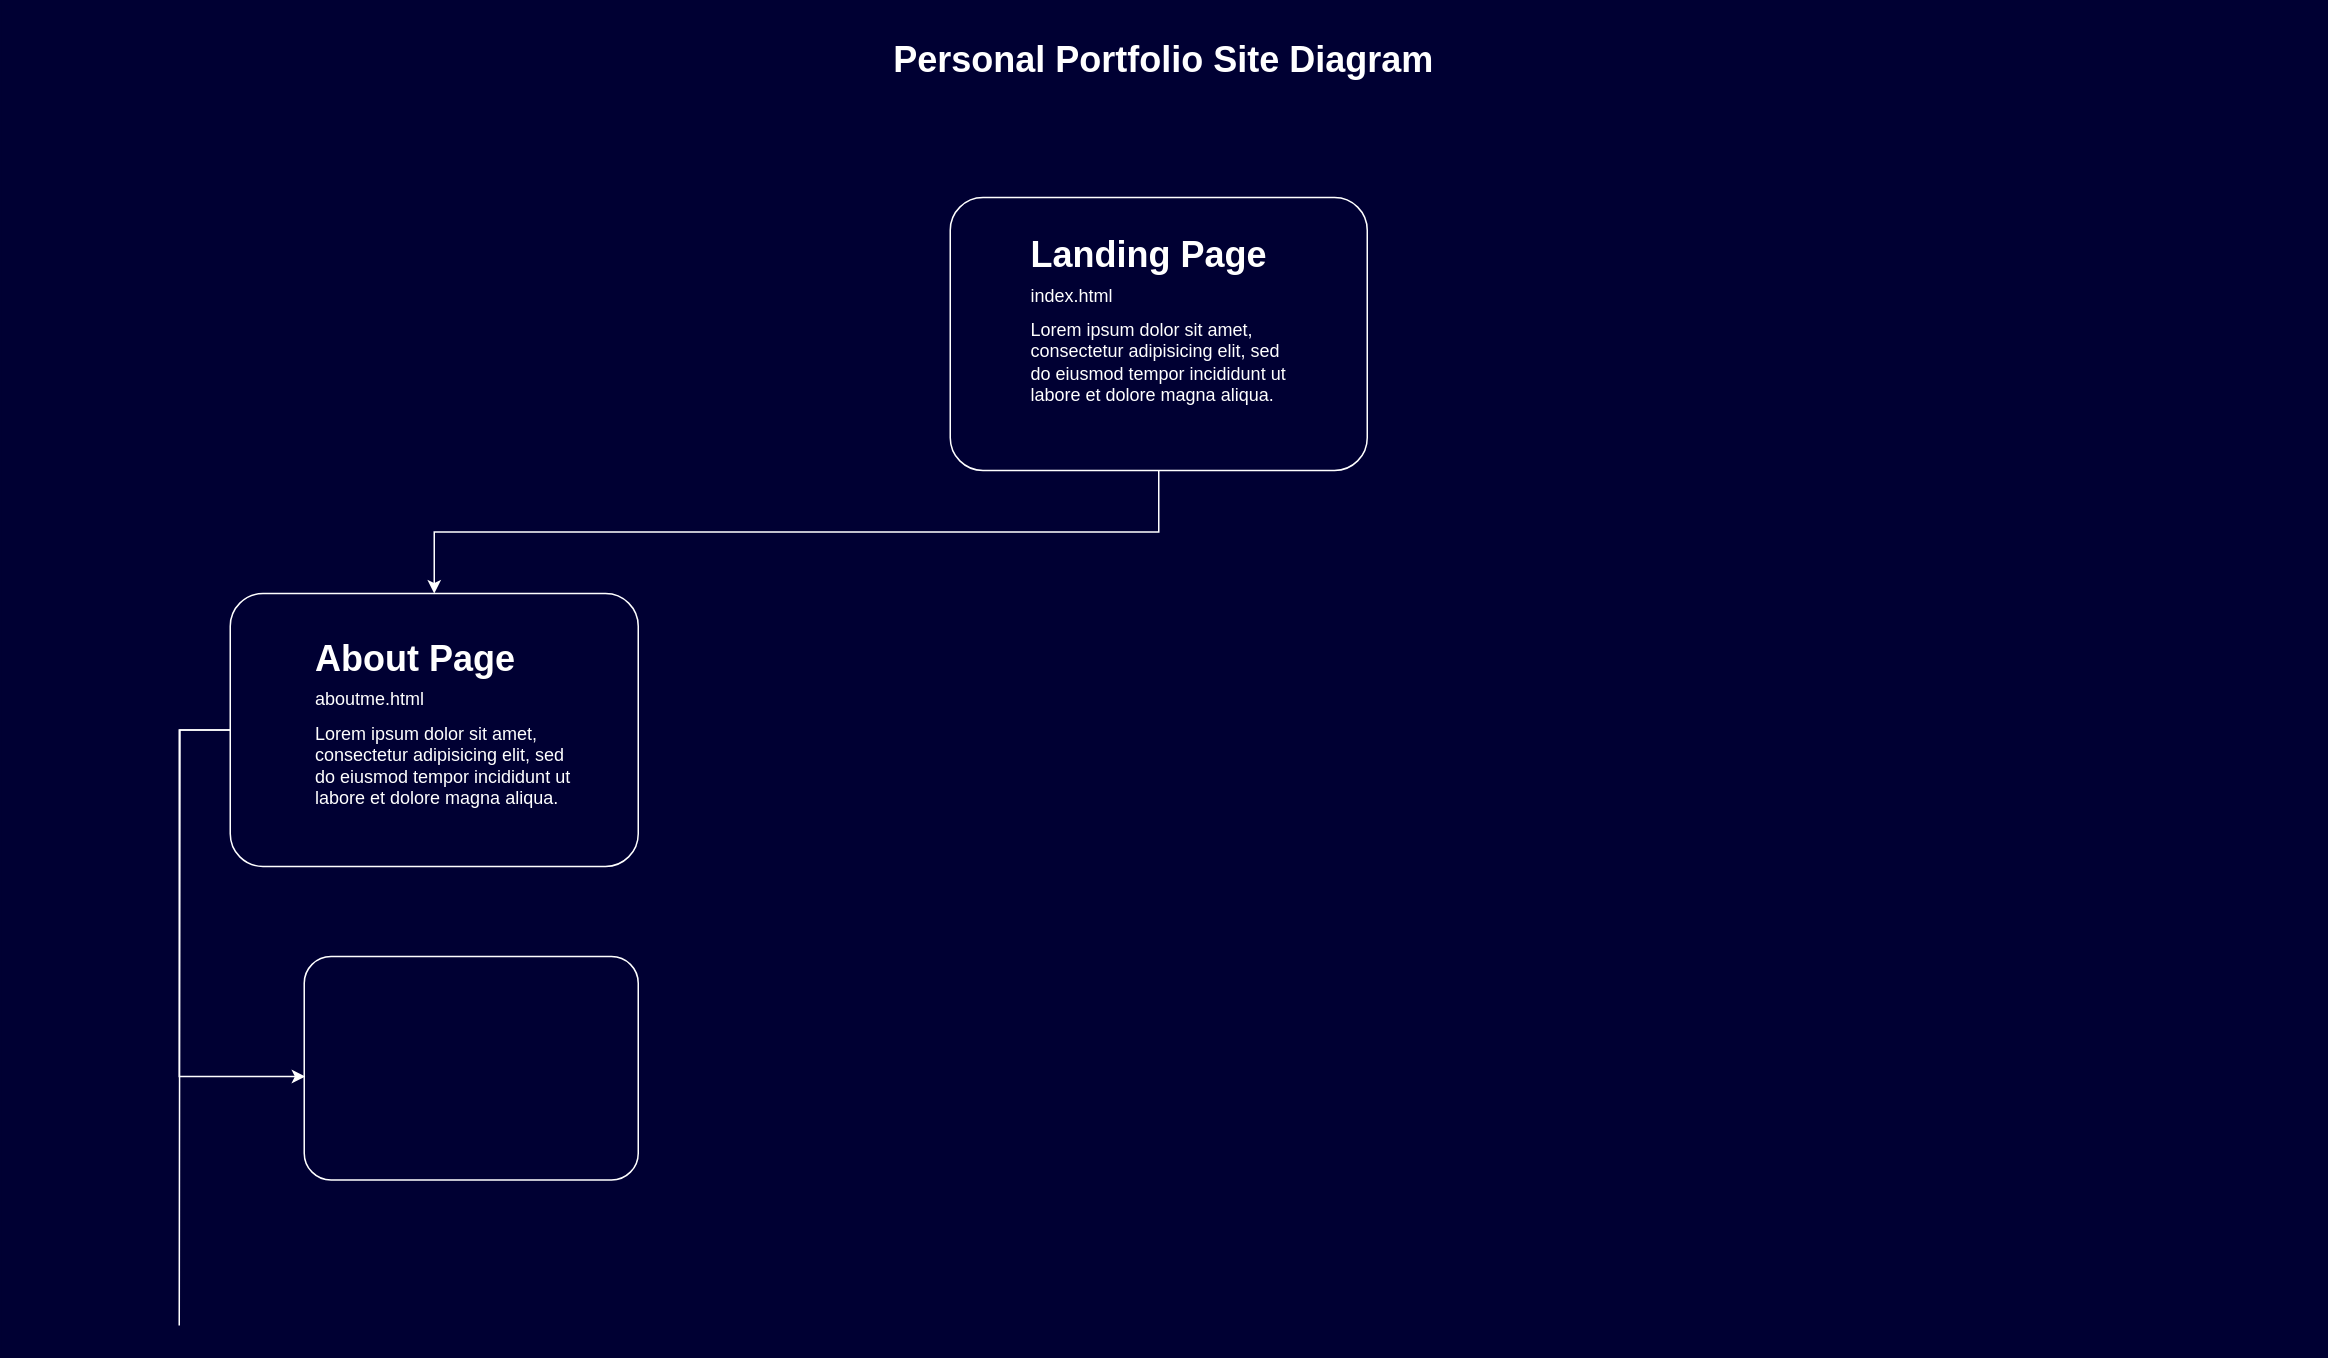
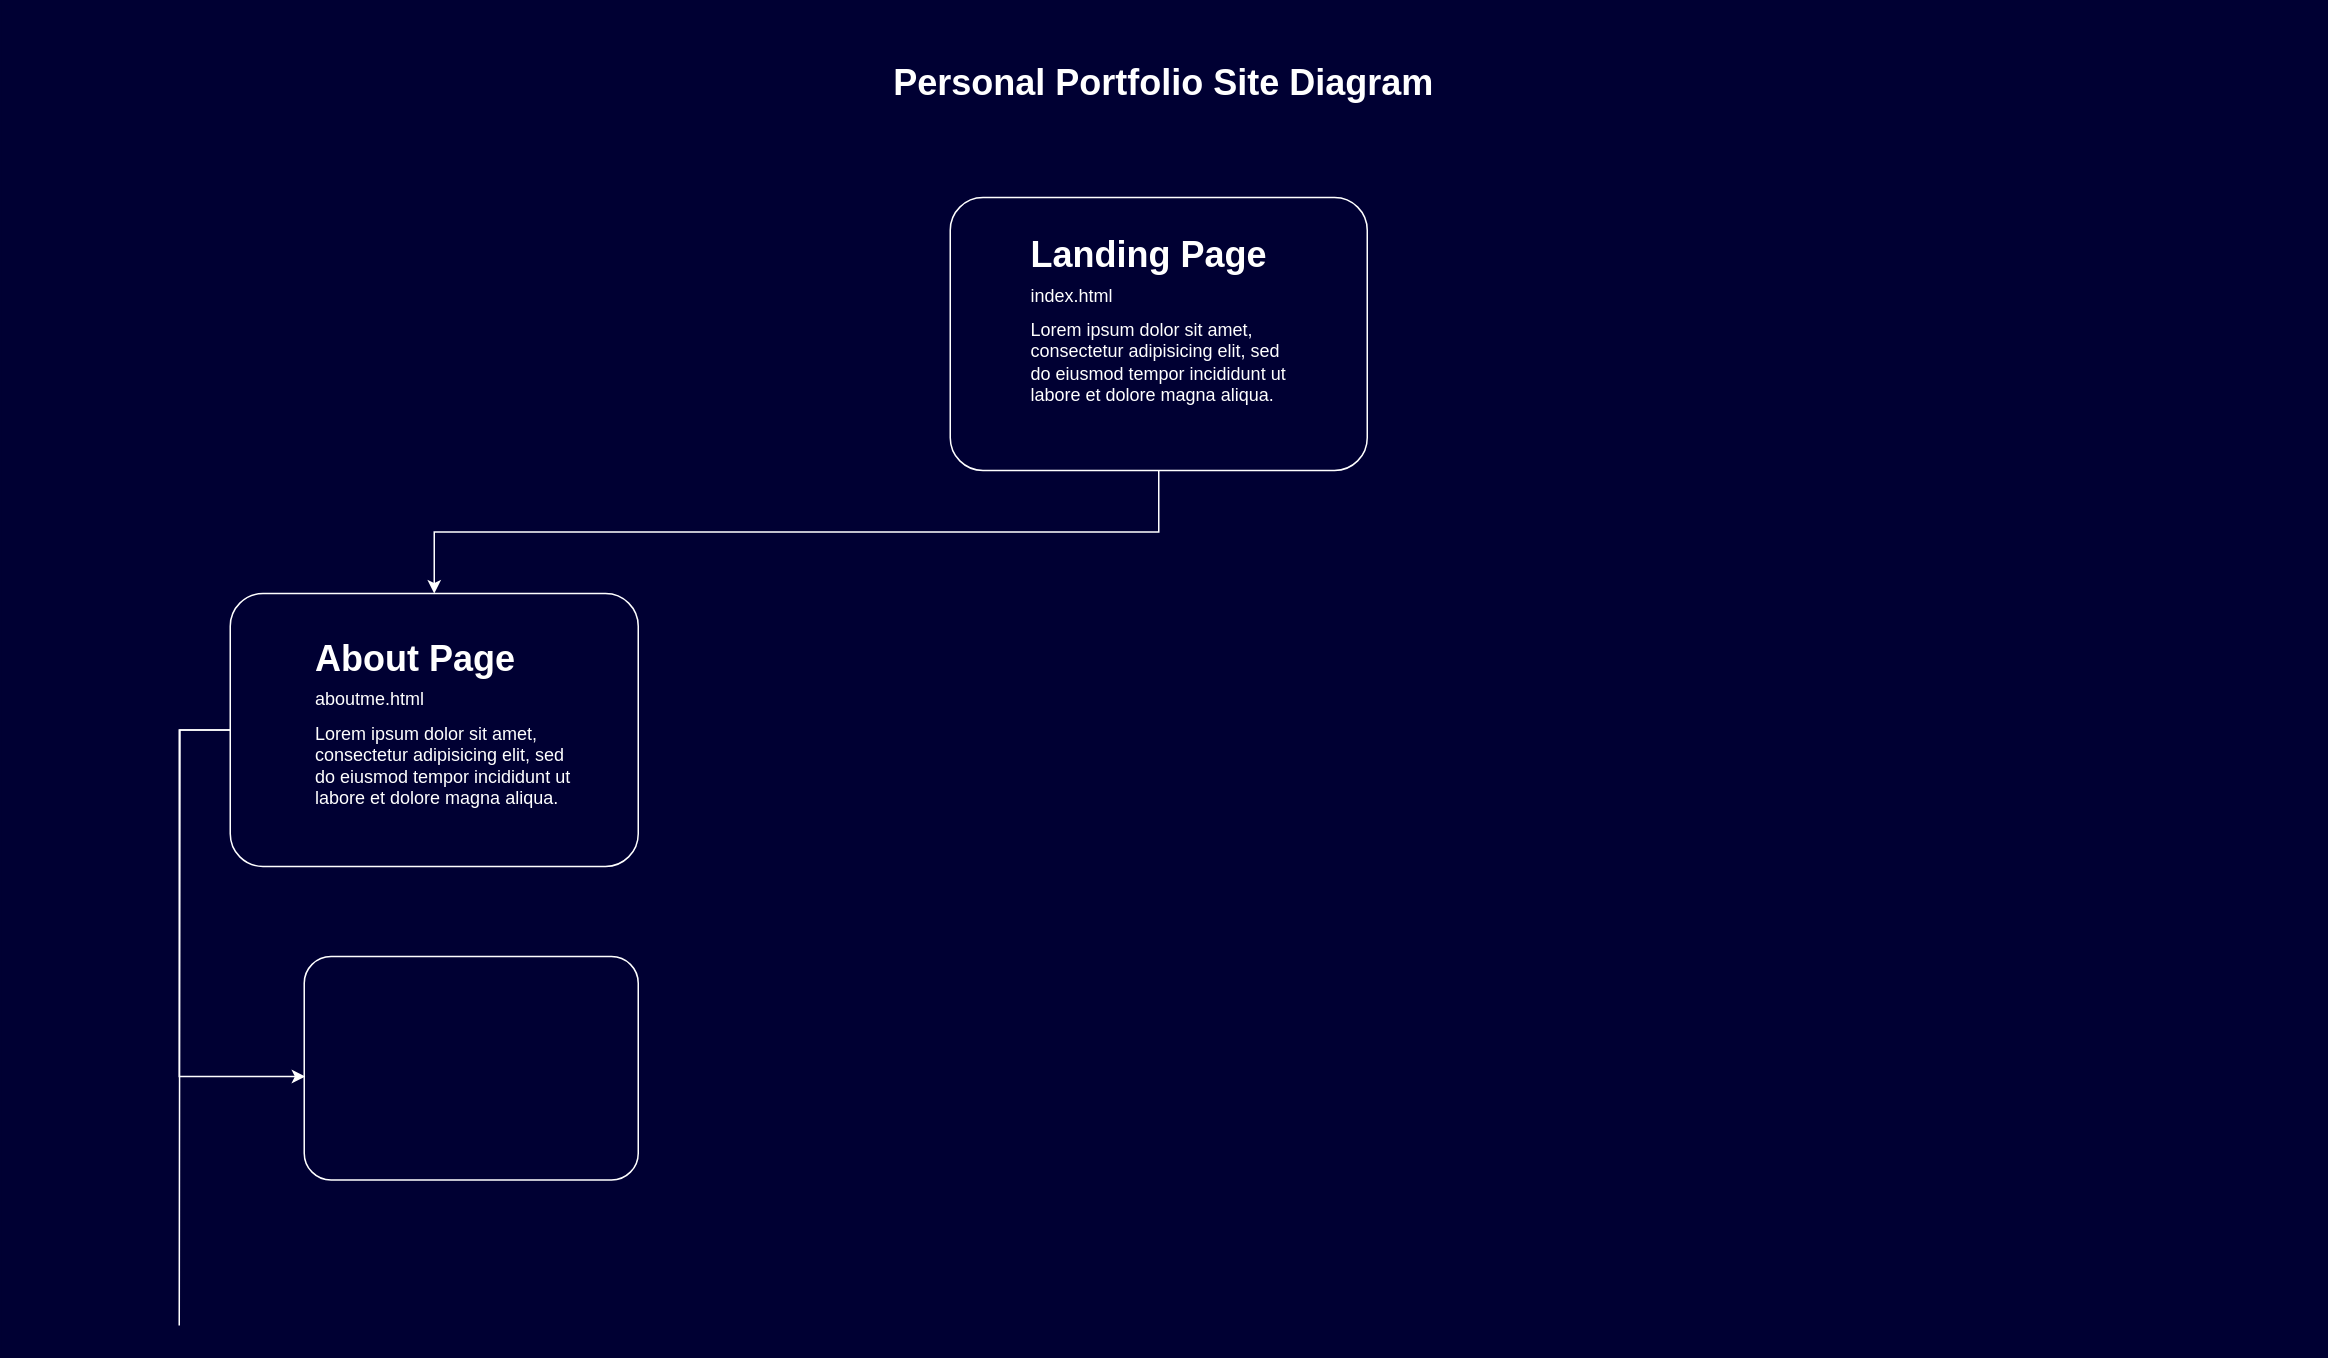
node "Personal Portfolio Site Diagram": moved (1163, 61) -> (1163, 83)
